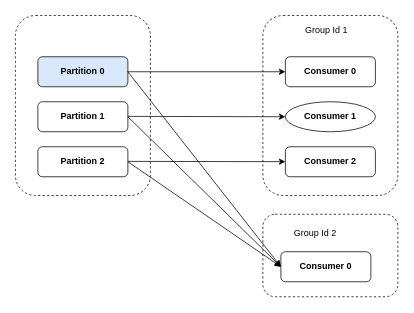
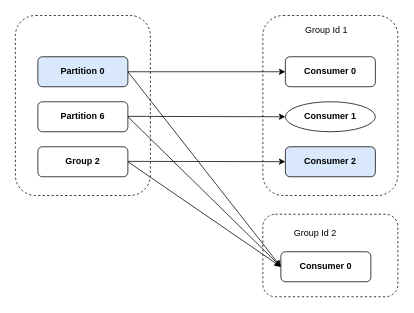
node "Partition 1": label "Partition 1" -> "Partition 6"
node "Partition 2": label "Partition 2" -> "Group 2"
node "Consumer 2": fillcolor #ffffff -> #dae8fc
